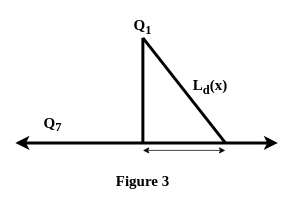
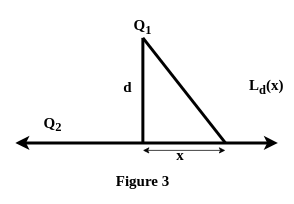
node "d": added
node "Ld(x)": moved (210, 87) -> (267, 87)
node "Q7": label "Q7" -> "Q2"
node "x": added
